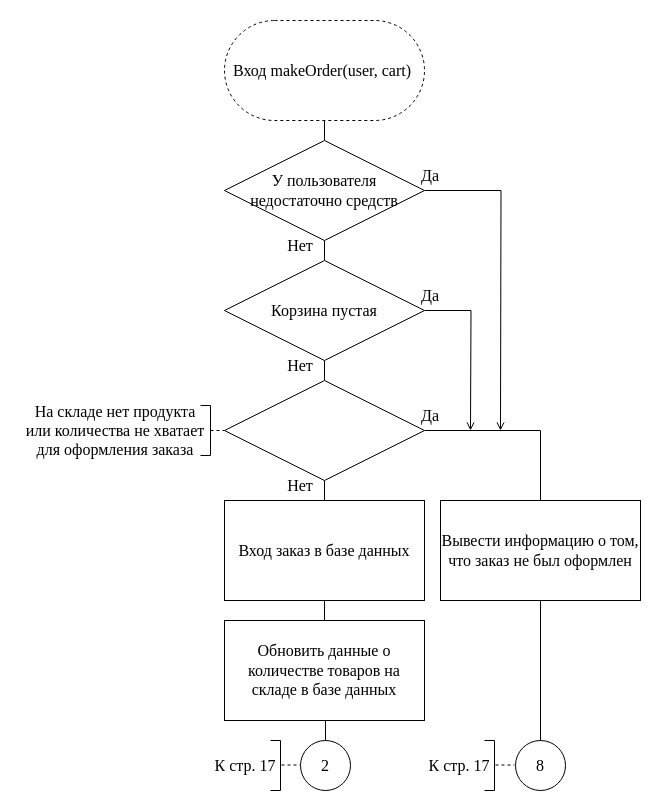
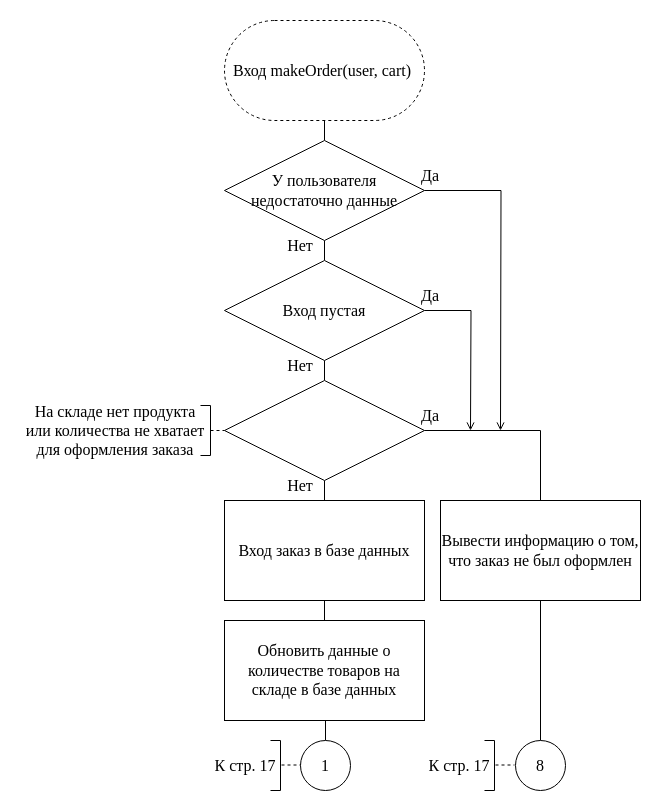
node "У пользователя недостаточно средств": label "У пользователя недостаточно средств" -> "У пользователя недостаточно данные"
node "Корзина пустая": label "Корзина пустая" -> "Вход пустая"
node "2": label "2" -> "1"
